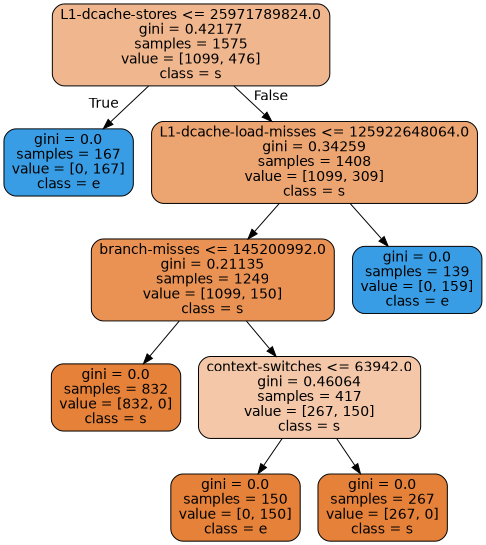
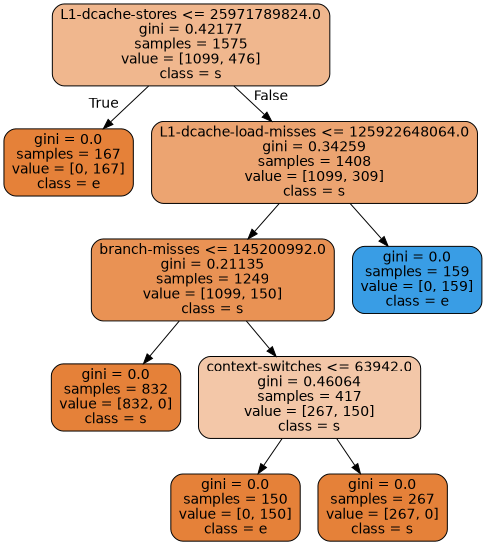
node "gini = 0.0 samples = 167 value = [0, 167] class = e": fillcolor #399de5ff -> #e58139ff
node "gini = 0.0 samples = 139 value = [0, 159] class = e": label "gini = 0.0 samples = 139 value = [0, 159] class = e" -> "gini = 0.0 samples = 159 value = [0, 159] class = e"
